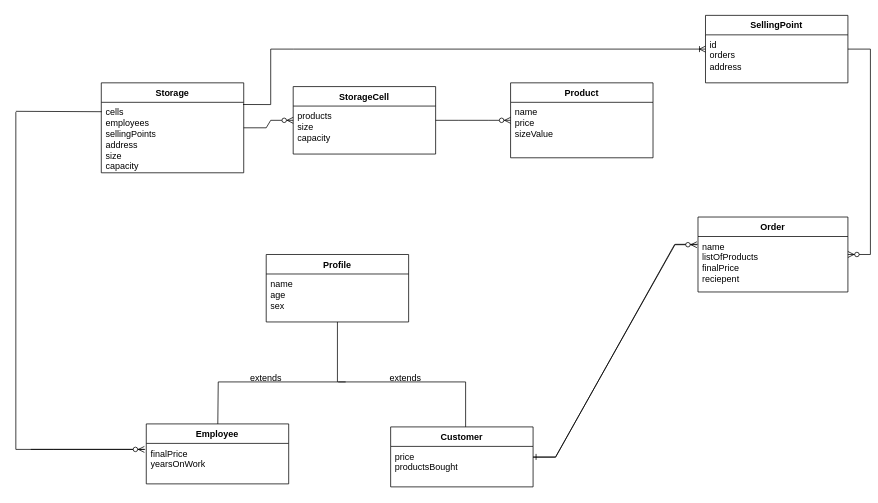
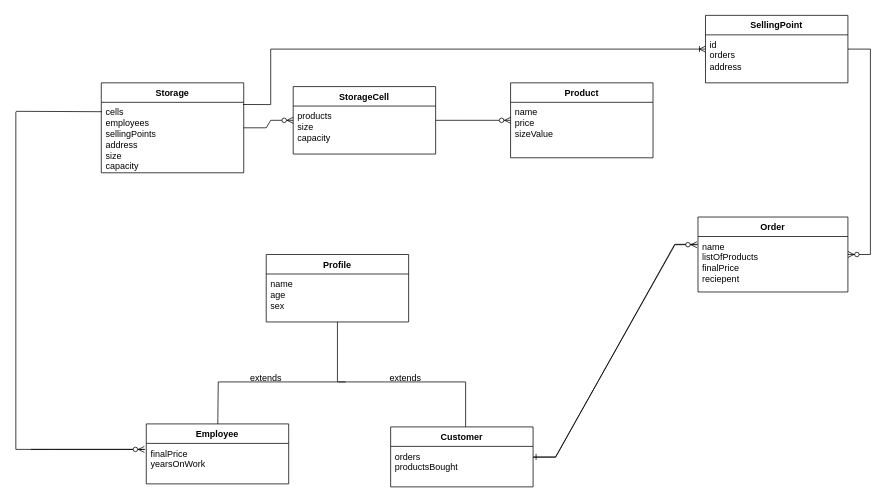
node "price productsBought": label "price productsBought" -> "orders productsBought"
